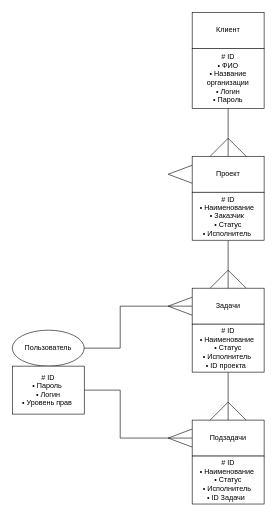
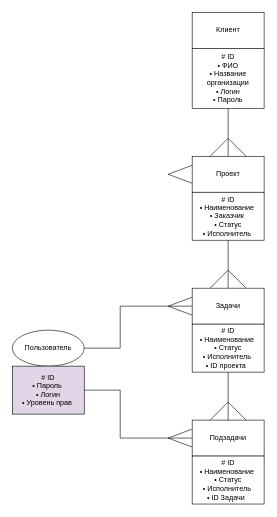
node "# ID• Пароль • Логин• Уровень прав": fillcolor #ffffff -> #e1d5e7
